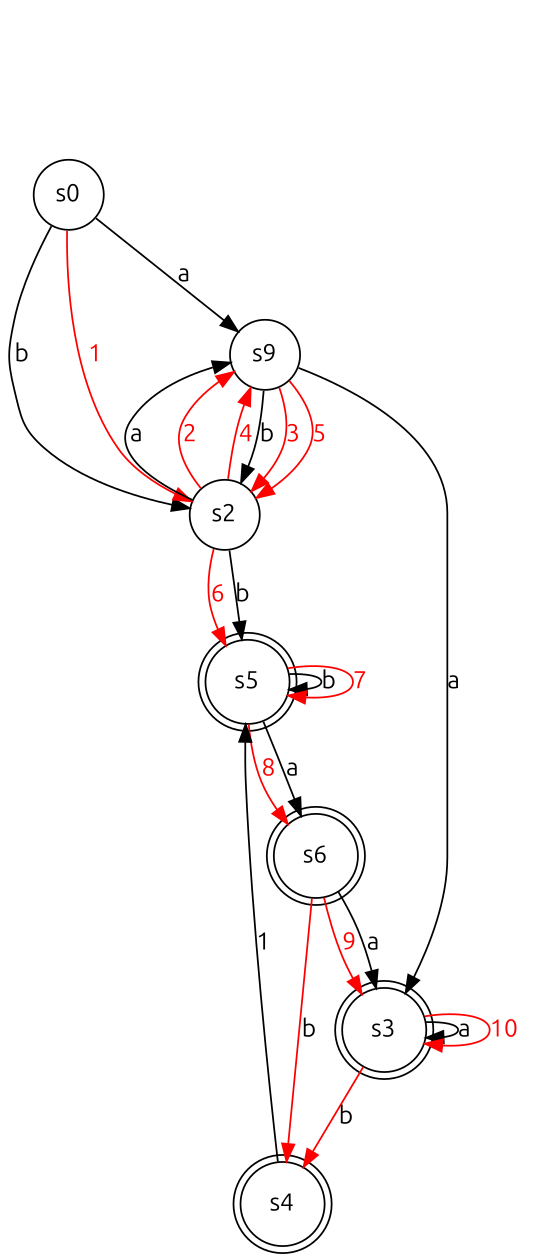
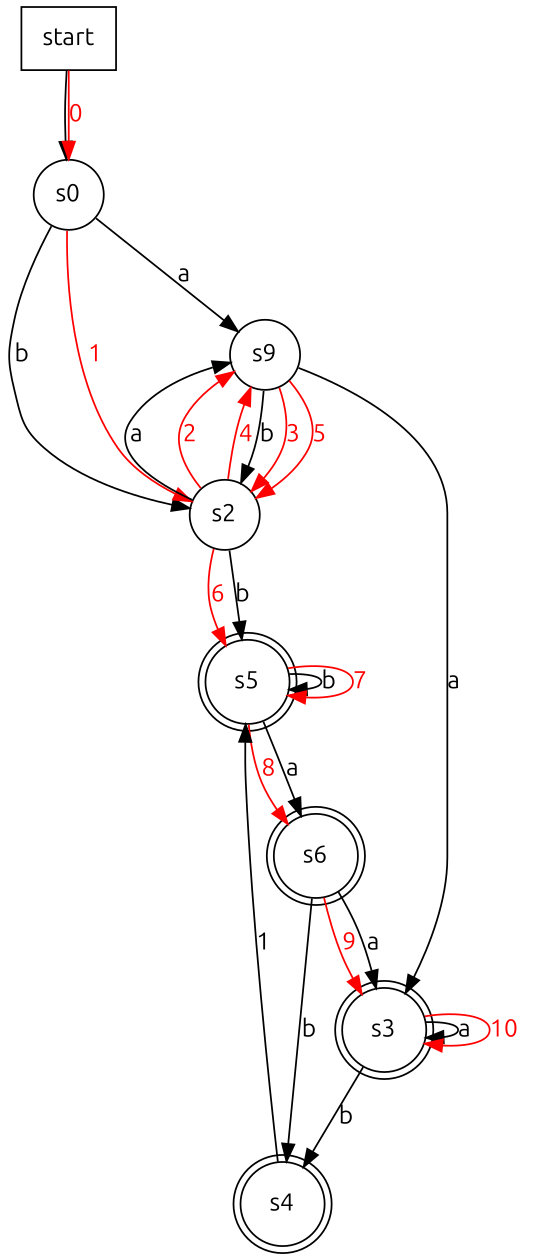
node "start": added
edge "s6" -> "s4": color red -> black
edge "s3" -> "s4": color red -> black
